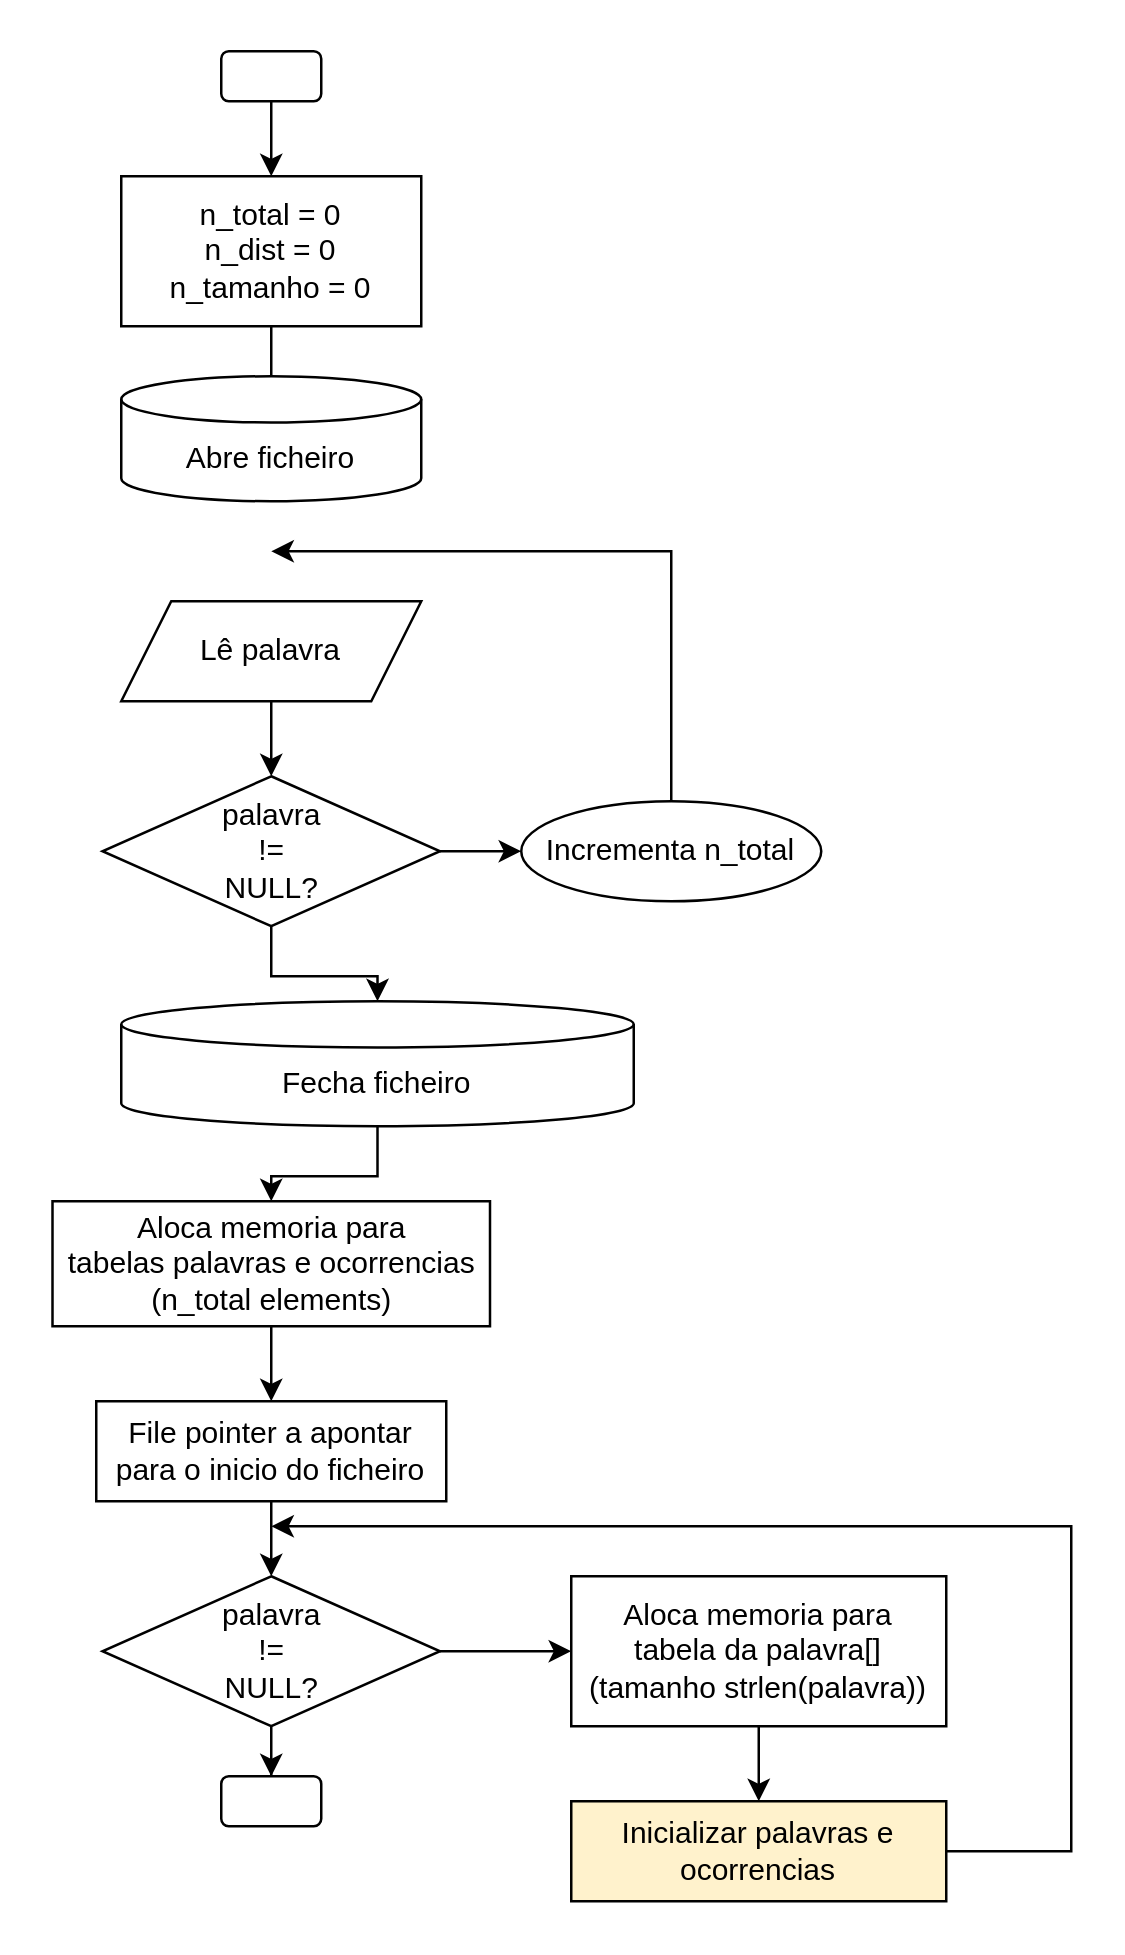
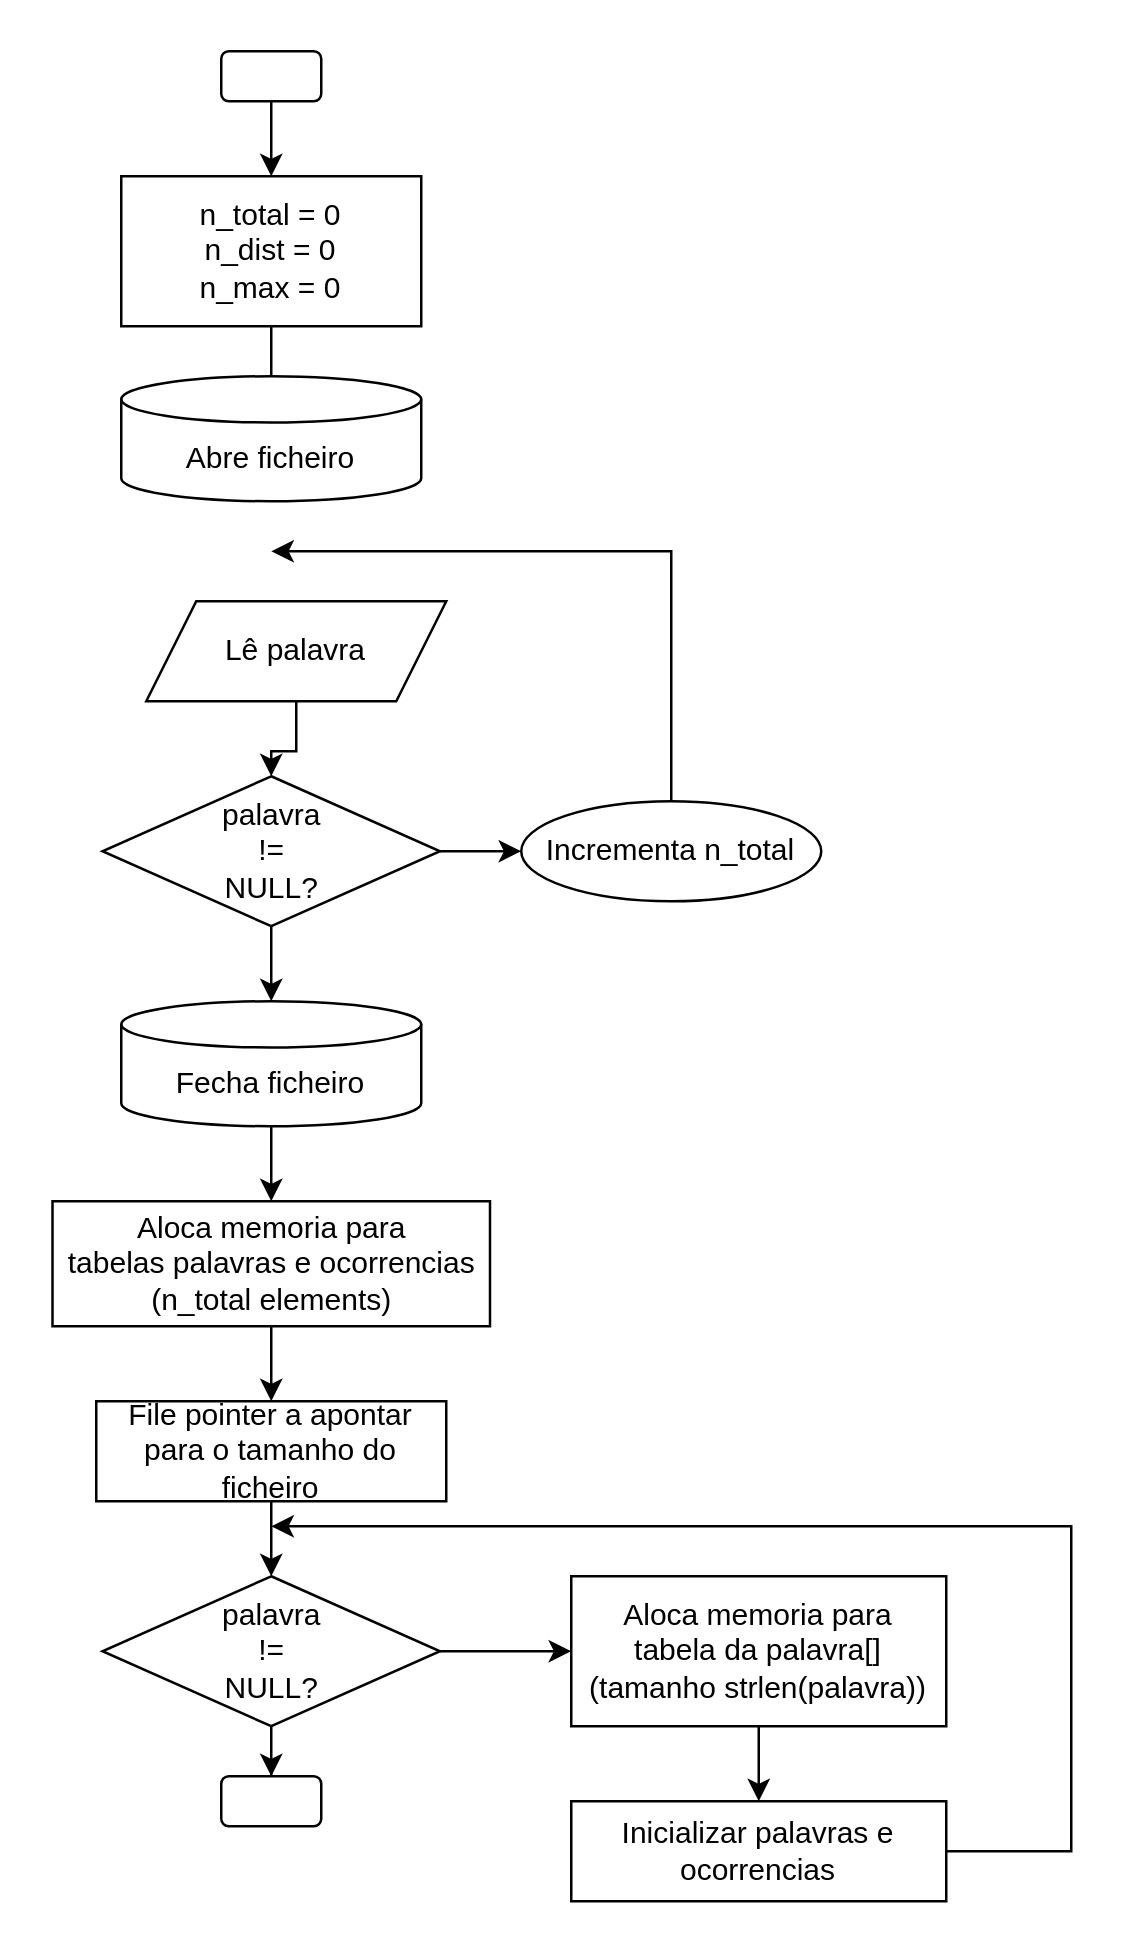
node "n_total = 0 n_dist = 0 n_tamanho = 0": label "n_total = 0 n_dist = 0 n_tamanho = 0" -> "n_total = 0 n_dist = 0 n_max = 0"
node "Lê palavra": moved (271, 651) -> (296, 651)
node "Fecha ficheiro": size 513x125 -> 300x125
node "File pointer a apontar para o inicio do ficheiro": label "File pointer a apontar para o inicio do ficheiro" -> "File pointer a apontar para o tamanho do ficheiro"
node "Inicializar palavras e ocorrencias": fillcolor #fff2cc -> #ffffff
